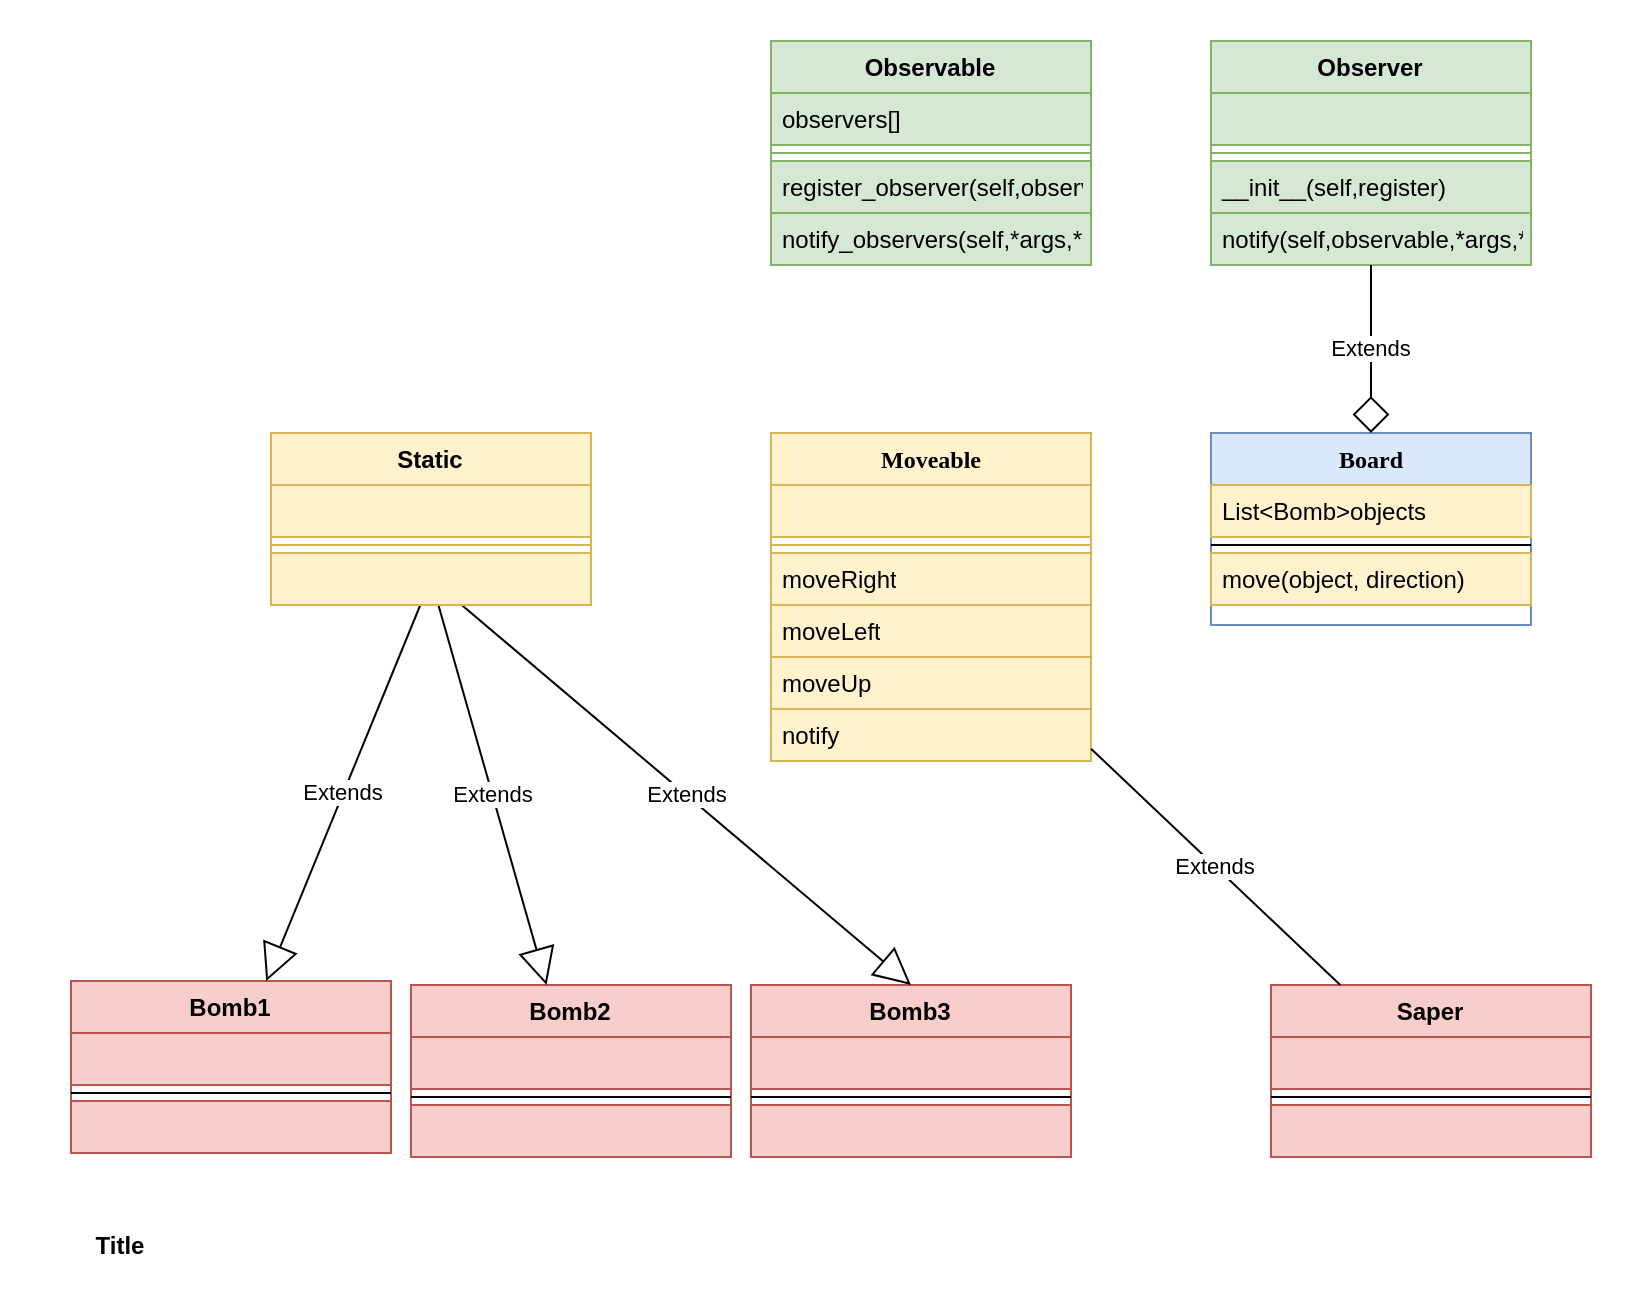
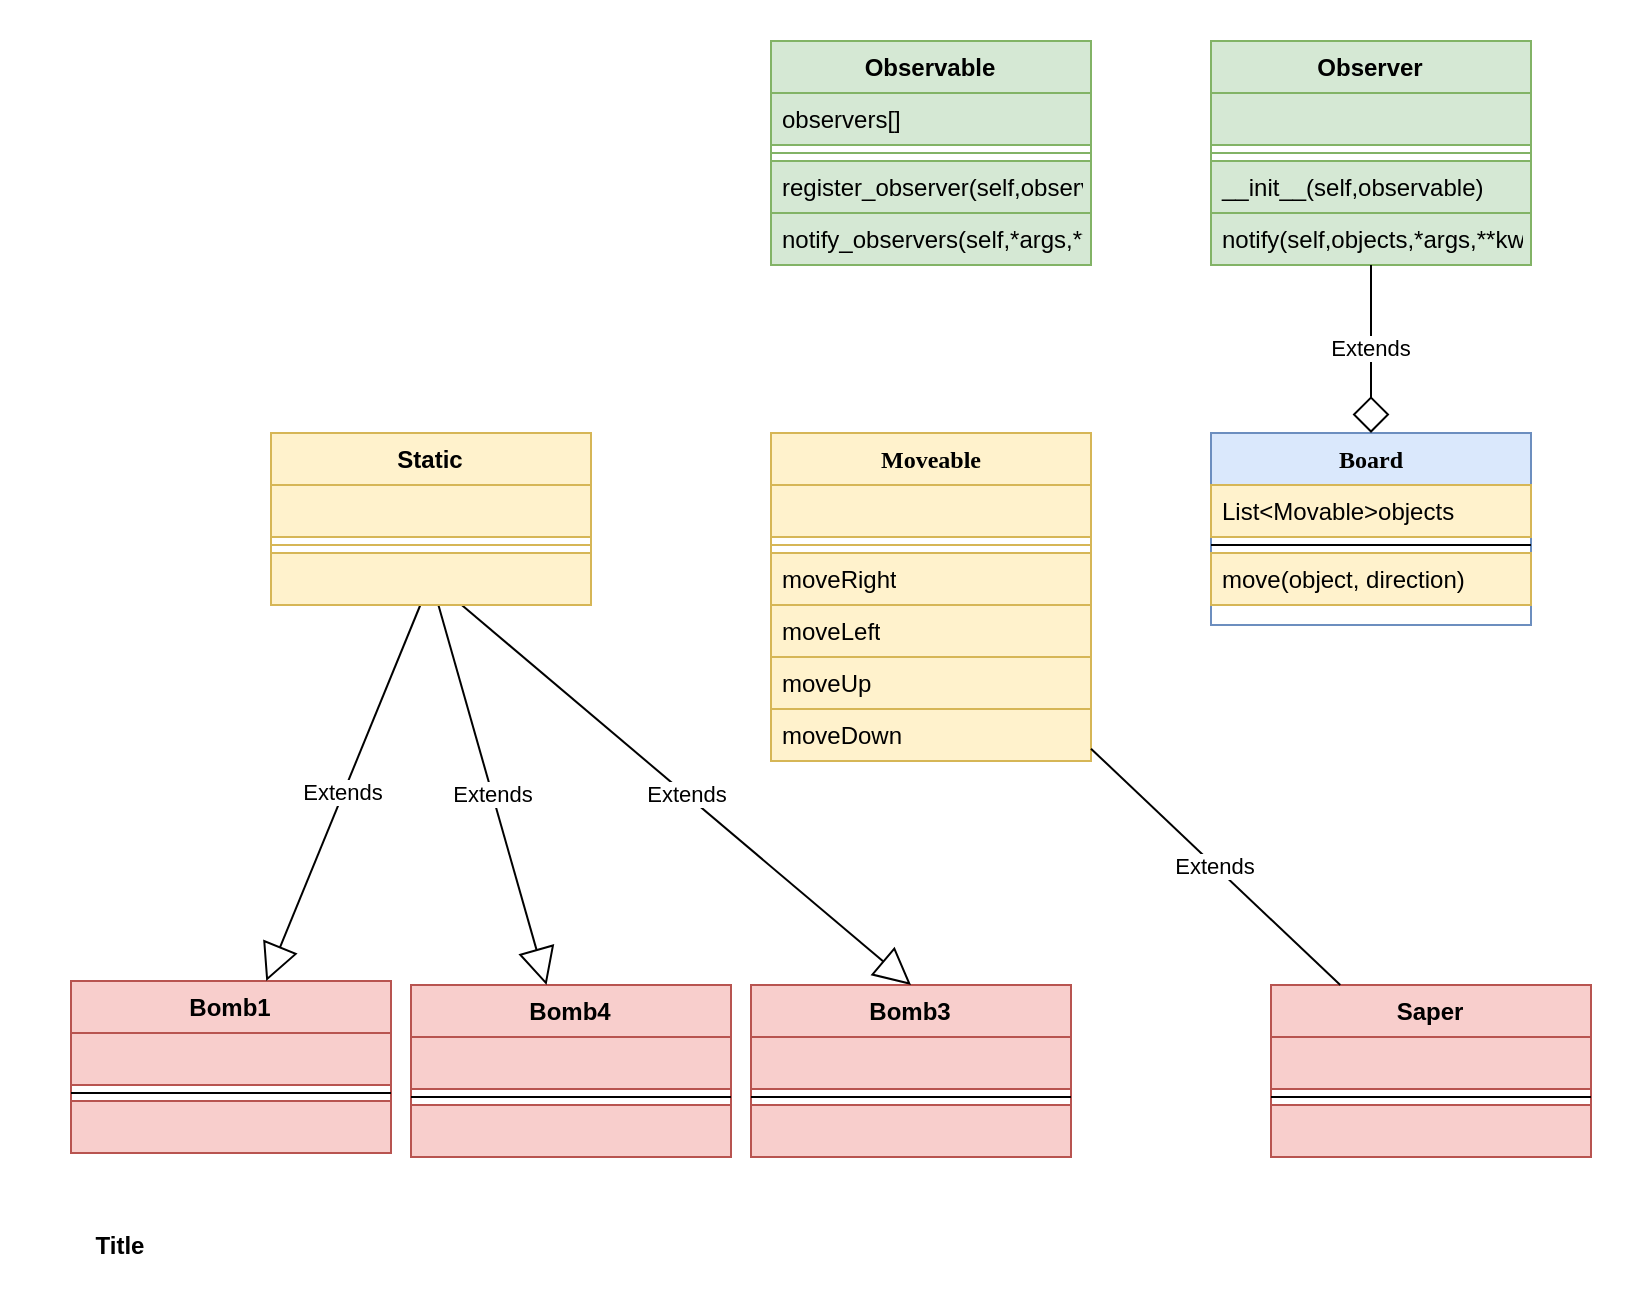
node "__init__(self,register)": label "__init__(self,register)" -> "__init__(self,observable)"
node "notify(self,observable,*args,**kwargs)": label "notify(self,observable,*args,**kwargs)" -> "notify(self,objects,*args,**kwargs)"
node "List<Bomb>objects": label "List<Bomb>objects" -> "List<Movable>objects"
node "notify": label "notify" -> "moveDown"
node "Bomb2": label "Bomb2" -> "Bomb4"
